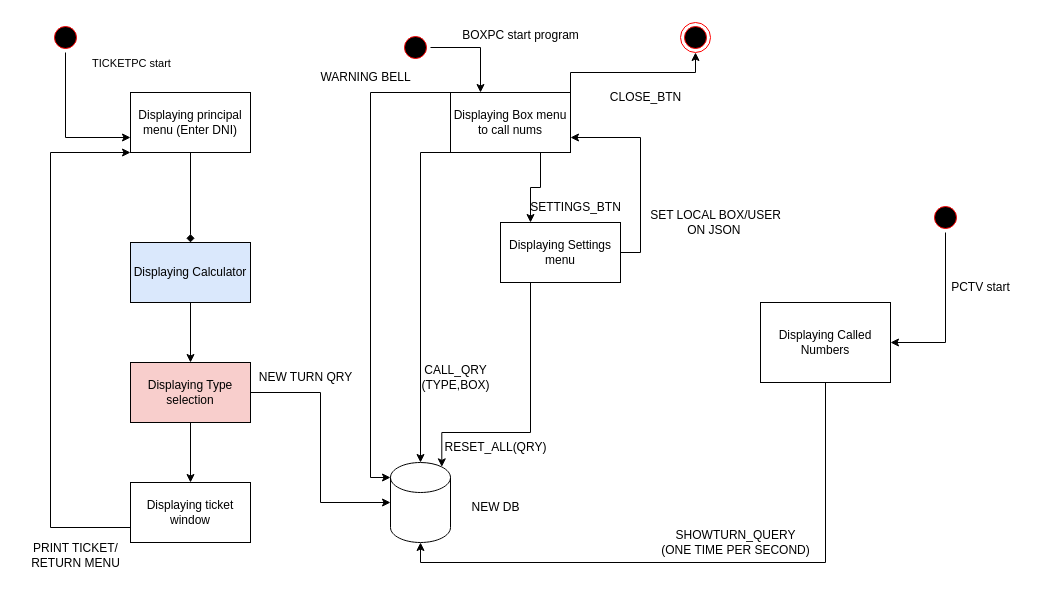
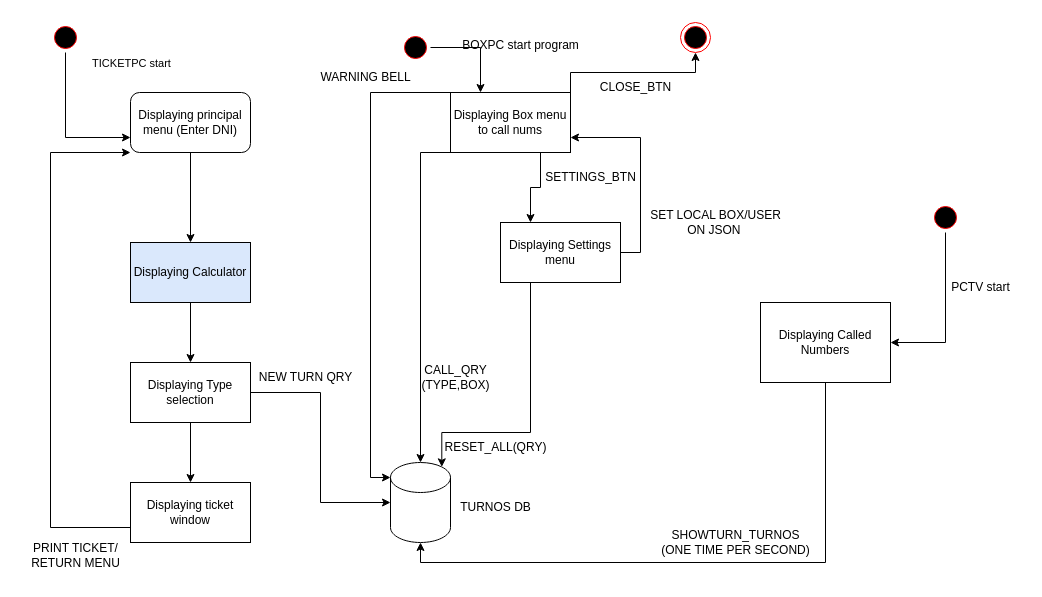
node "BOXPC start program": moved (521, 36) -> (521, 46)
node "CLOSE_BTN": moved (646, 98) -> (636, 88)
node "Displaying principal menu (Enter DNI)": shape rectangle -> rounded rectangle
node "SETTINGS_BTN": moved (576, 208) -> (591, 178)
edge "Displaying principal menu (Enter DNI)" -> "Displaying Calculator": arrowhead diamond -> classic
node "Displaying Type selection": fillcolor #f8cecc -> #ffffff
node "NEW DB": label "NEW DB" -> "TURNOS DB"
node "SHOWTURN_QUERY (ONE TIME PER SECOND)": label "SHOWTURN_QUERY (ONE TIME PER SECOND)" -> "SHOWTURN_TURNOS (ONE TIME PER SECOND)"
